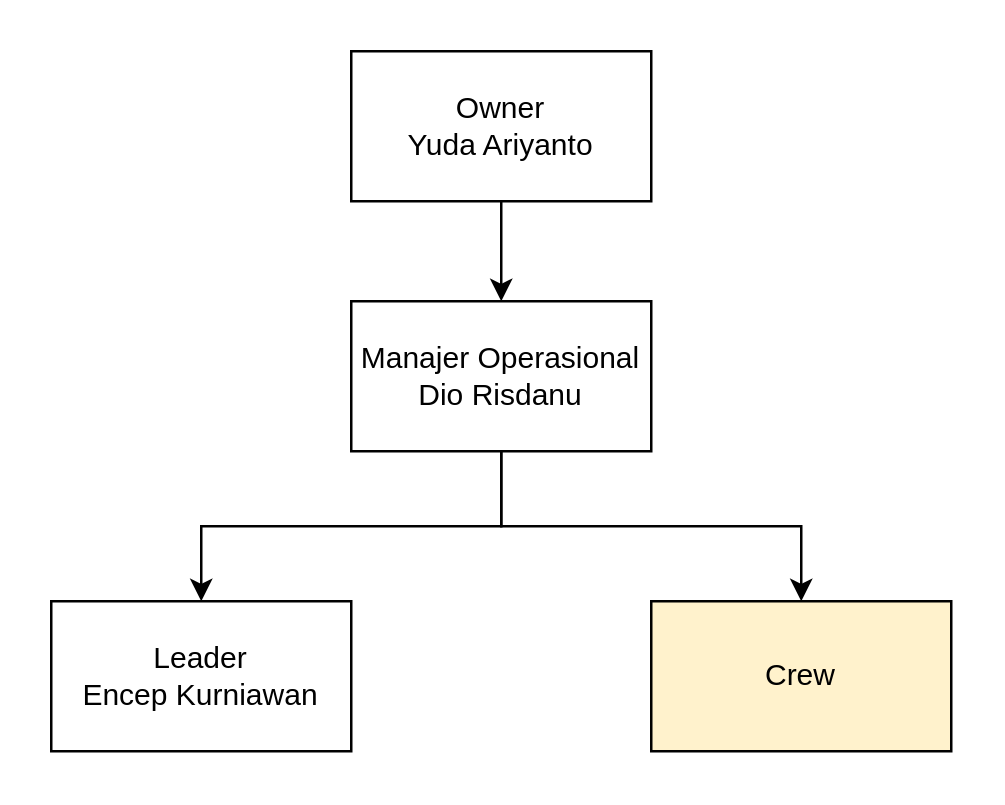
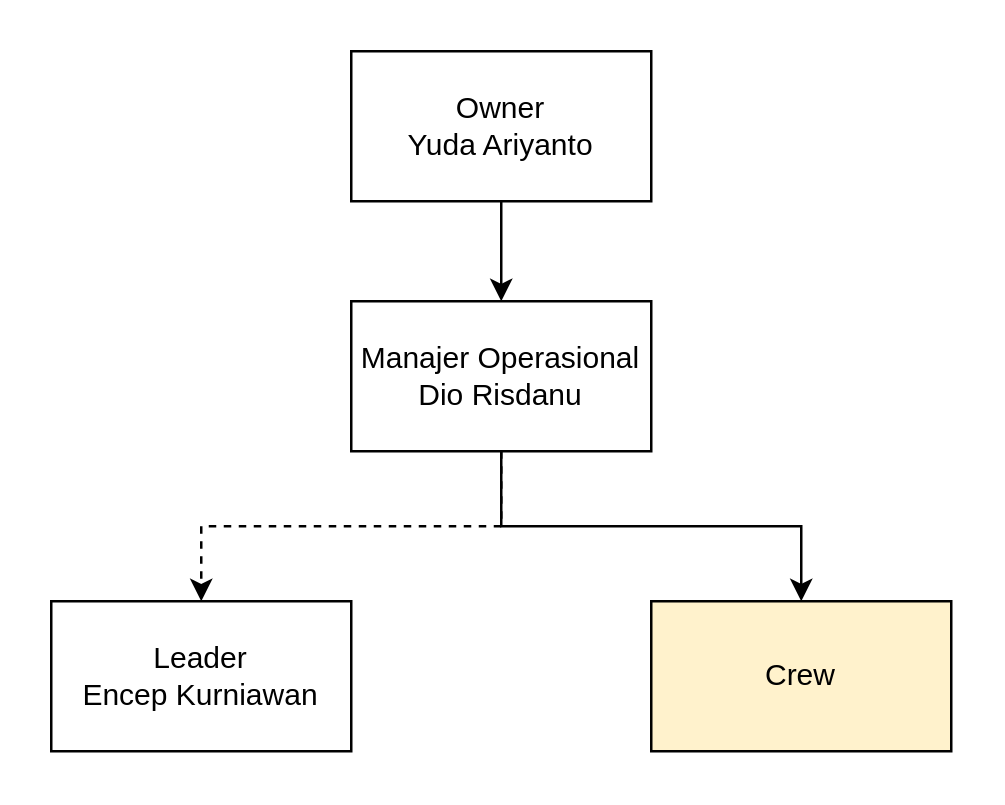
edge "Manajer Operasional Dio Risdanu" -> "Leader Encep Kurniawan": style solid -> dashed
